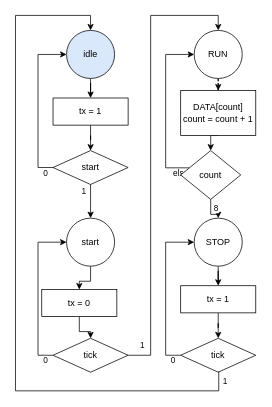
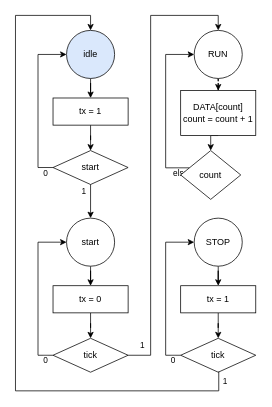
edge "count" -> "STOP": removed, label "8"
node "tx = 0": moved (79, 303) -> (90, 299)
